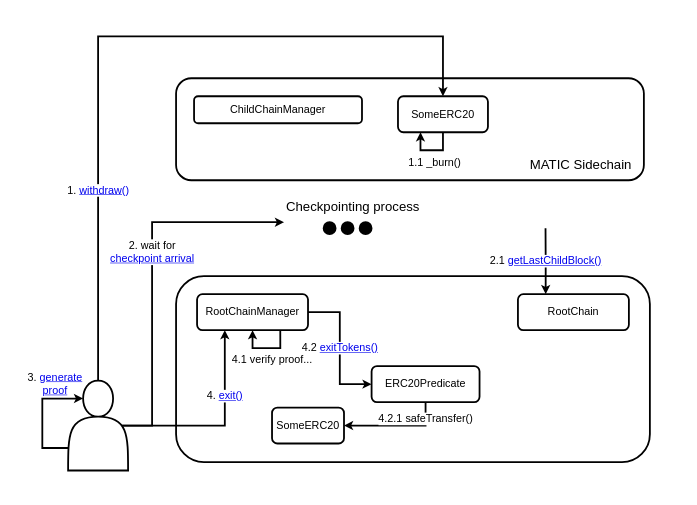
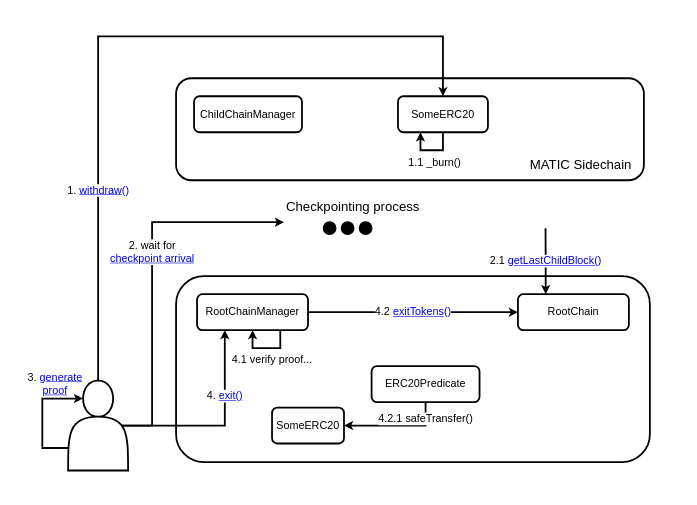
node "ChildChainManager": size 168x27 -> 108x36
edge "RootChainManager" -> "ERC20Predicate": now "RootChainManager" -> "RootChain"
